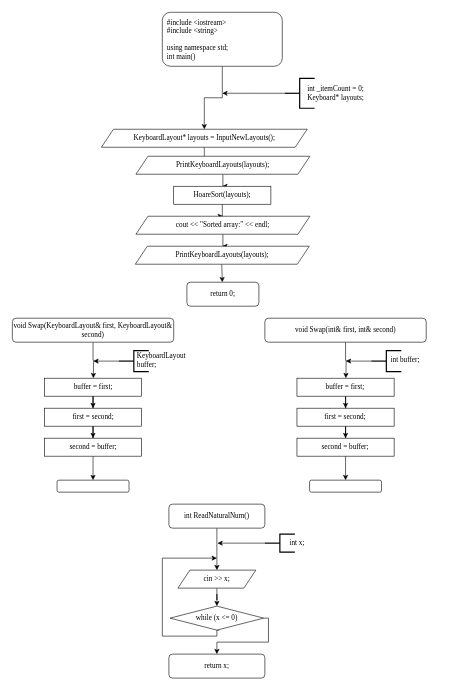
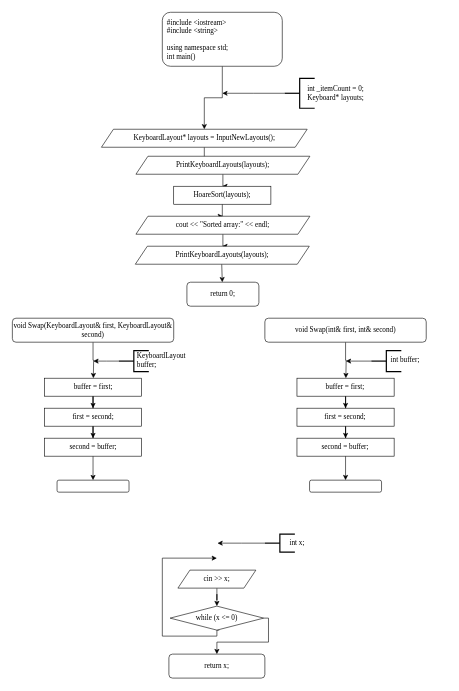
node "int ReadNaturalNum()": removed
edge "int ReadNaturalNum()" -> "cin >> x;": removed
